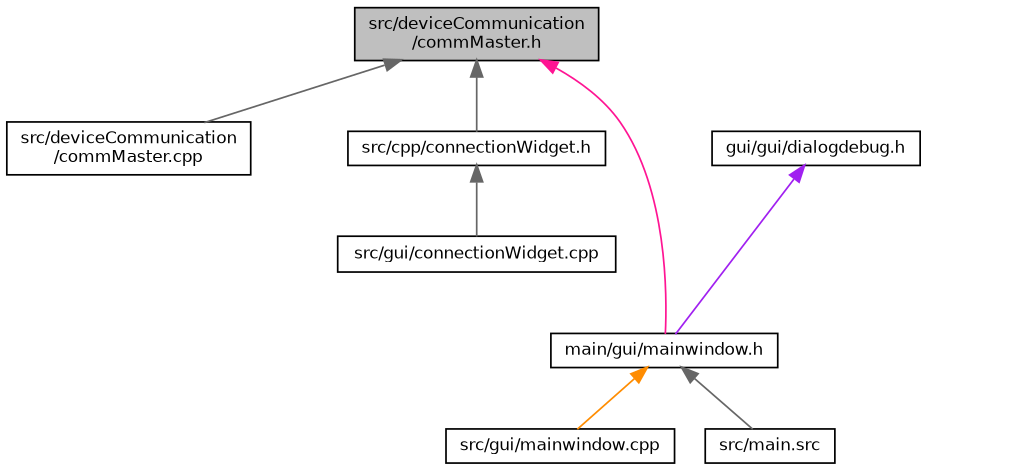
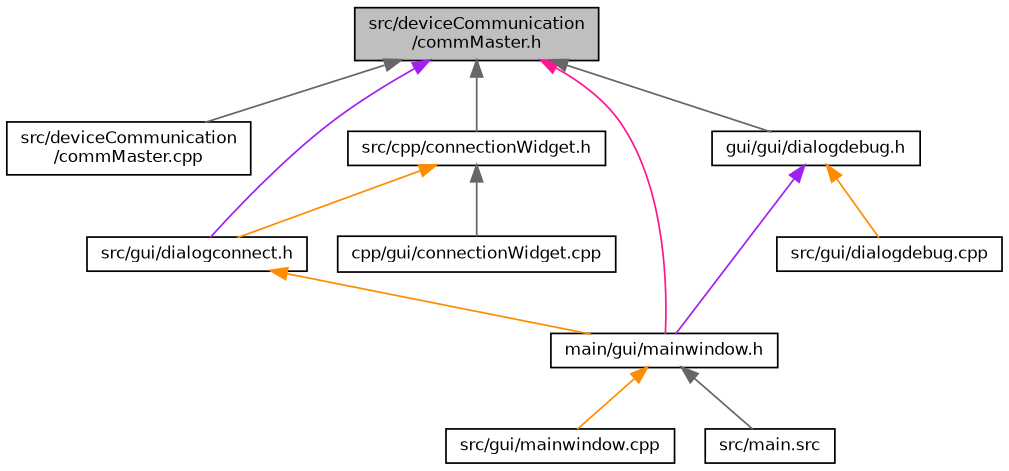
edge "gui/gui/dialogdebug.h" -> "src/deviceCommunication /commMaster.h": added
node "src/gui/dialogconnect.h": added
node "src/gui/connectionWidget.cpp": label "src/gui/connectionWidget.cpp" -> "cpp/gui/connectionWidget.cpp"
node "src/gui/dialogdebug.cpp": added
